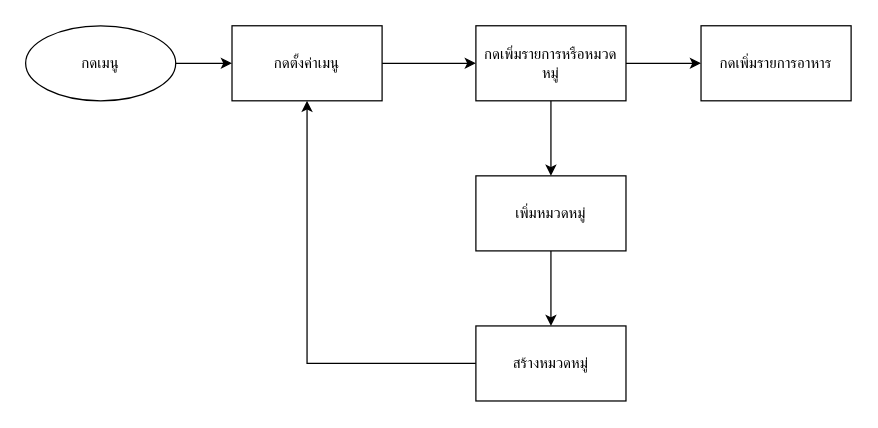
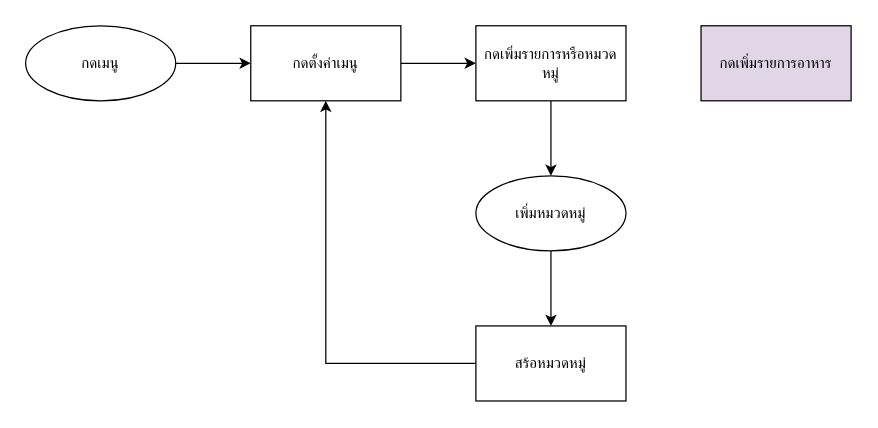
node "กดตั้งค่าเมนู": moved (307, 63) -> (326, 63)
edge "กดเพิ่มรายการหรือหมวดหมู่" -> "กดเพิ่มรายการอาหาร": removed
node "กดเพิ่มรายการอาหาร": fillcolor #ffffff -> #e1d5e7
node "เพิ่มหมวดหมู่": shape rectangle -> ellipse
node "สร้างหมวดหมู่": label "สร้างหมวดหมู่" -> "สร้อหมวดหมู่"
